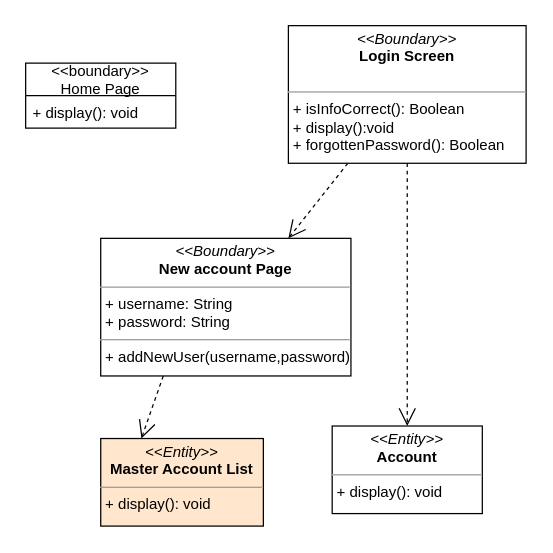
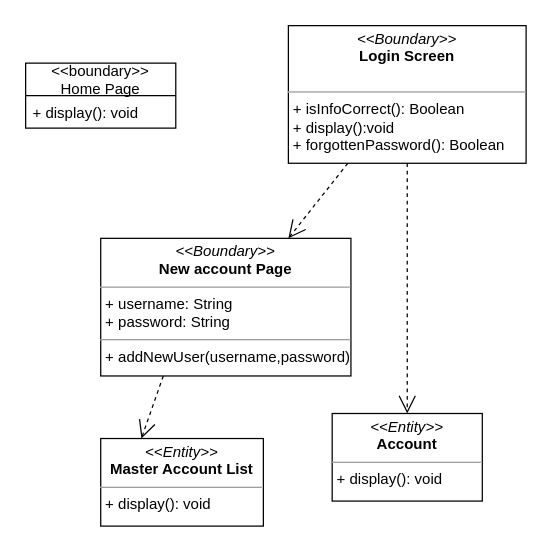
node "<<Entity>> Account + display(): void": moved (407, 469) -> (407, 457)
node "<<Entity>> Master Account List + display(): void": fillcolor #ffe6cc -> #ffffff
